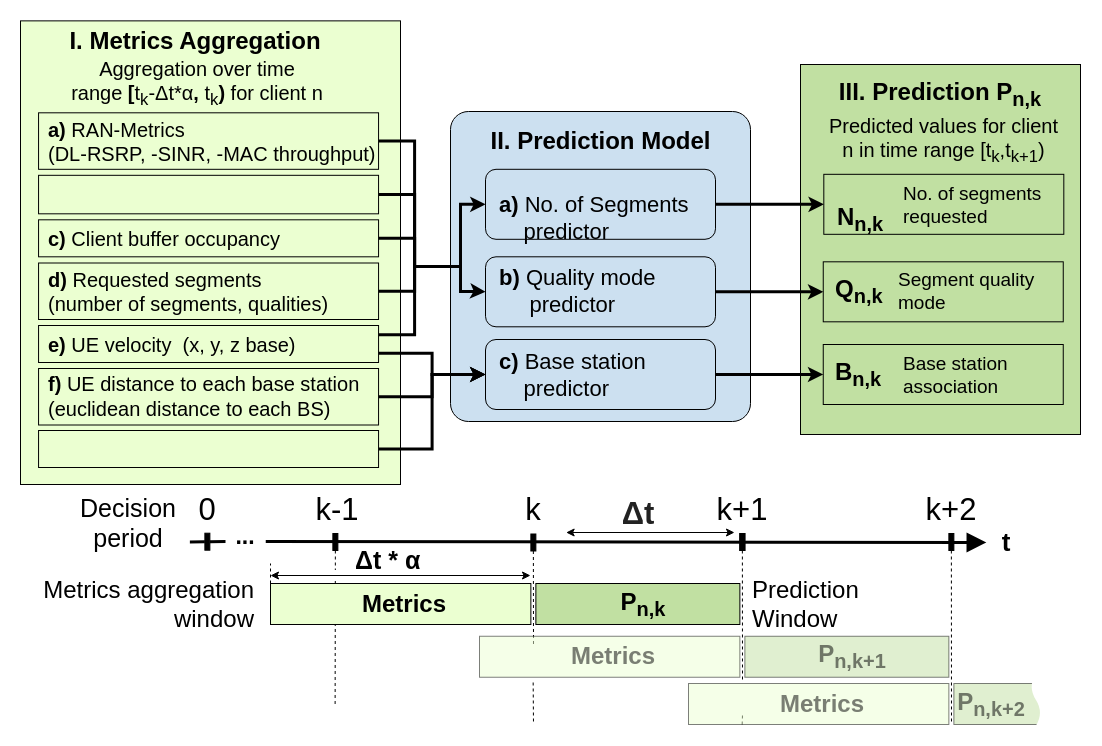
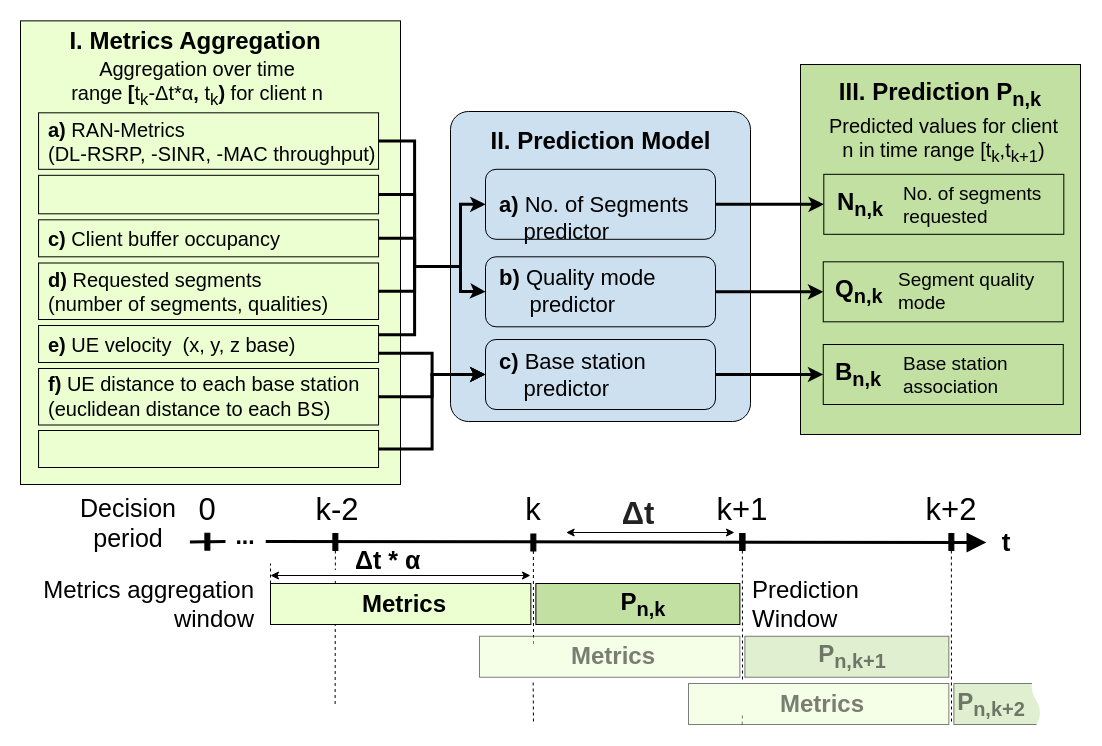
node "Nn,k": moved (855, 219) -> (855, 204)
node "k-1": label "k-1" -> "k-2"
